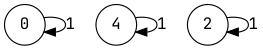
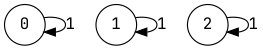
node "4": label "4" -> "1"
